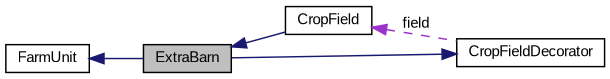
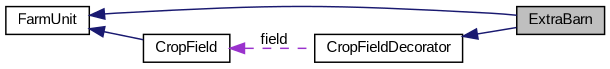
edge "CropField" -> "ExtraBarn": now "CropField" -> "FarmUnit"
